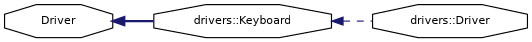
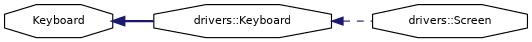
node "Driver": label "Driver" -> "Keyboard"
node "drivers::Driver": label "drivers::Driver" -> "drivers::Screen"
